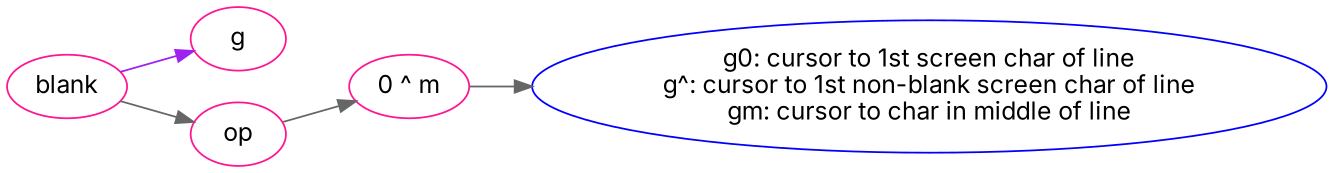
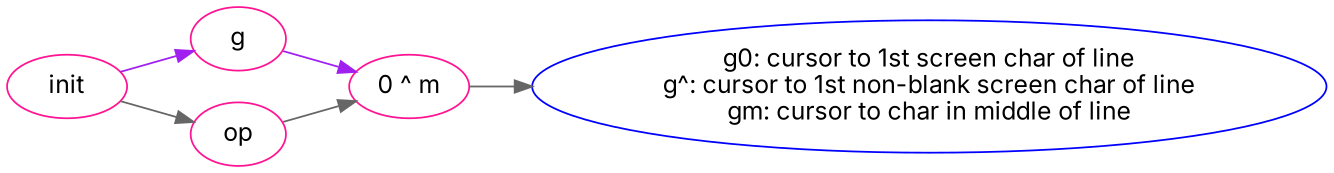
edge "g" -> "0 ^ m": added
node "blank": label "blank" -> "init"
